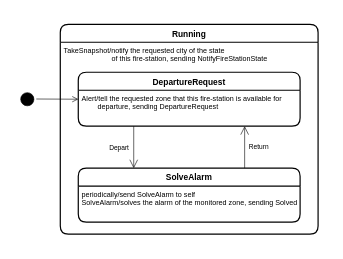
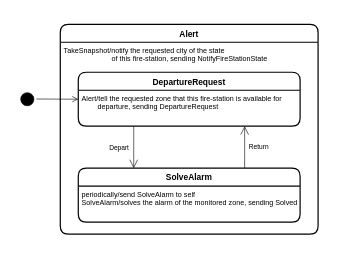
node "Running": label "Running" -> "Alert"
